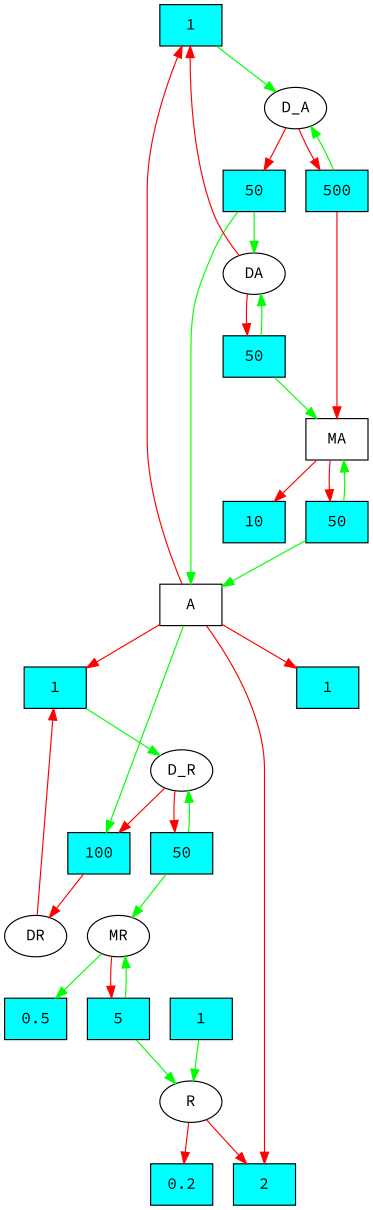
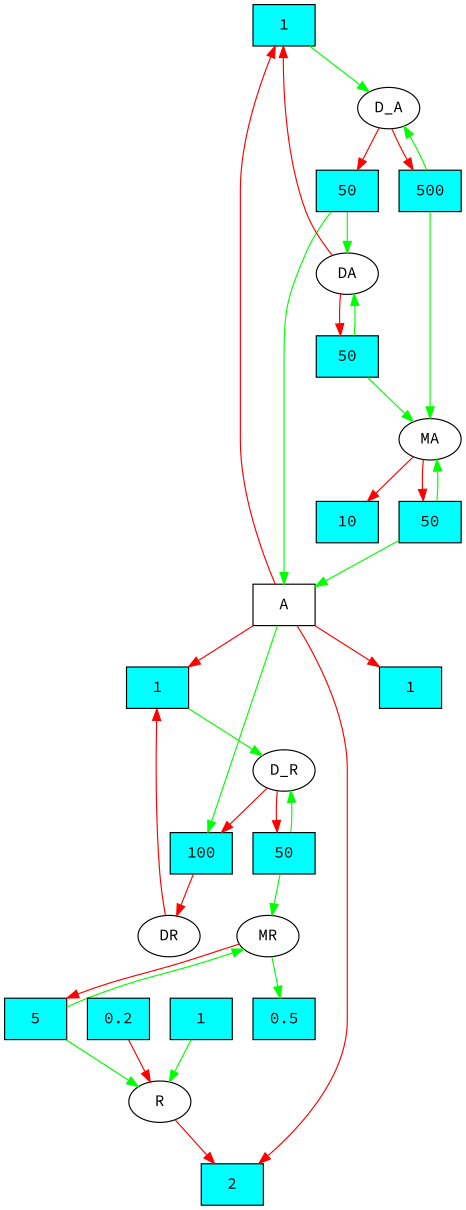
edge "500" -> "MA": color red -> green
node "MA": shape box -> ellipse
edge "R" -> "0.2": reversed
